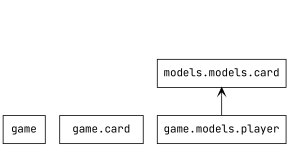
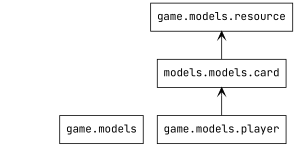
node "game.models.resource": added
node "game": removed
node "game.card": label "game.card" -> "game.models"
